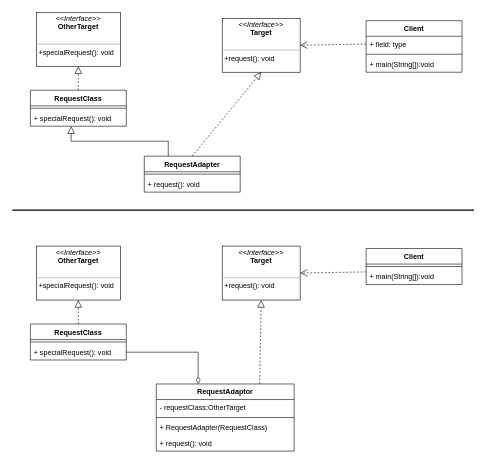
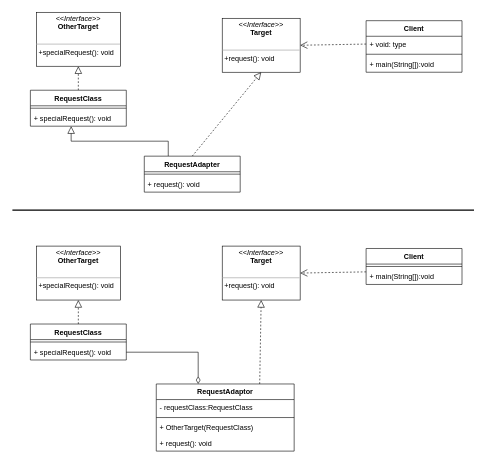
node "+ field: type": label "+ field: type" -> "+ void: type"
node "- requestClass:OtherTarget": label "- requestClass:OtherTarget" -> "- requestClass:RequestClass"
node "+ RequestAdapter(RequestClass)": label "+ RequestAdapter(RequestClass)" -> "+ OtherTarget(RequestClass)"
